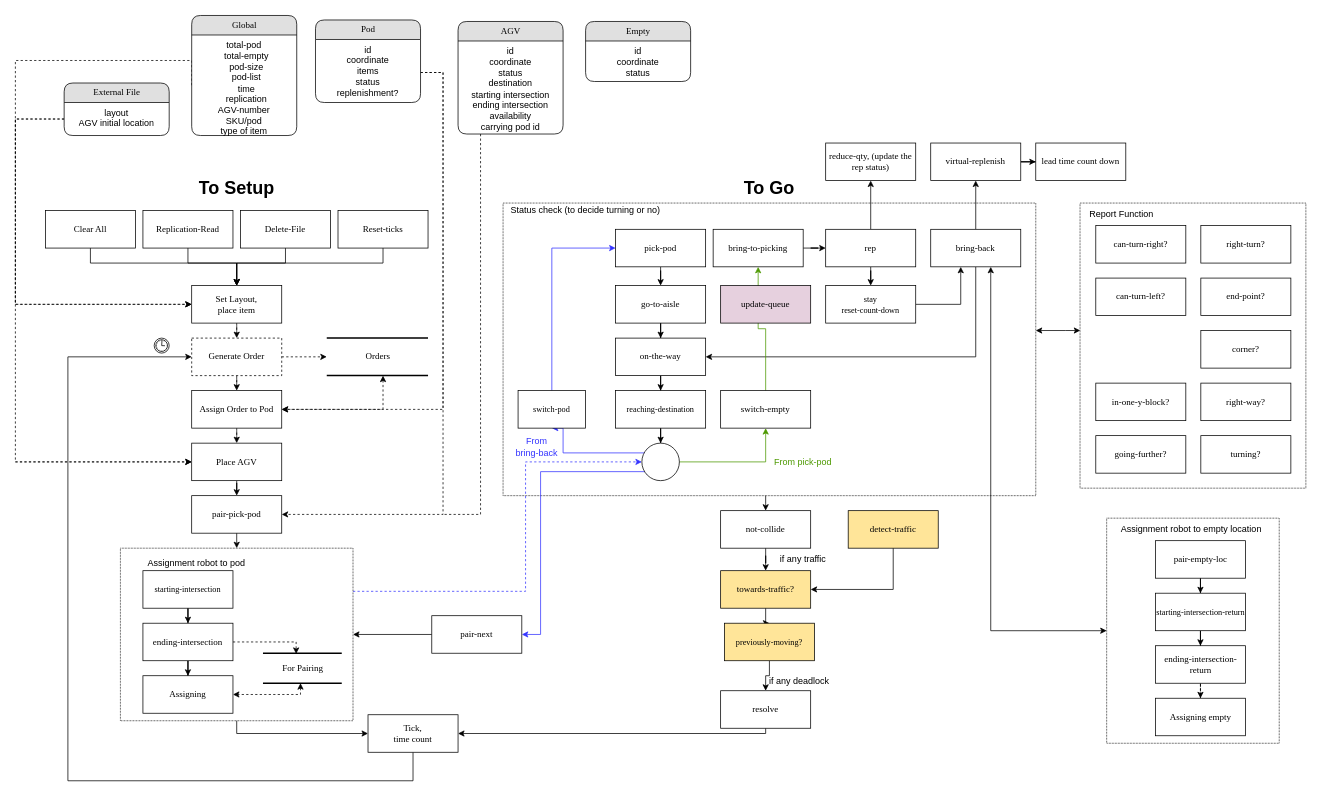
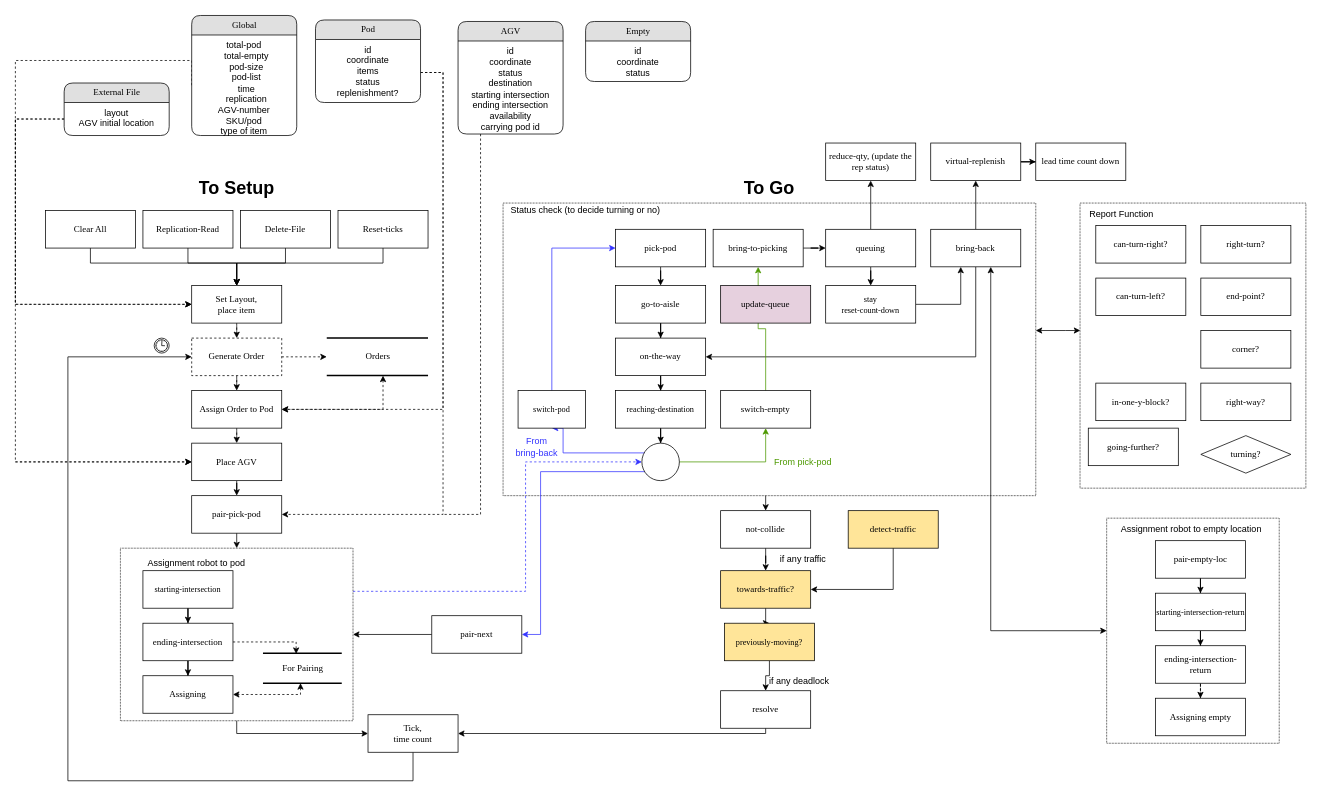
node "rep": label "rep" -> "queuing"
node "going-further?": moved (1140, 454) -> (1133, 447)
node "turning?": shape rectangle -> diamond
